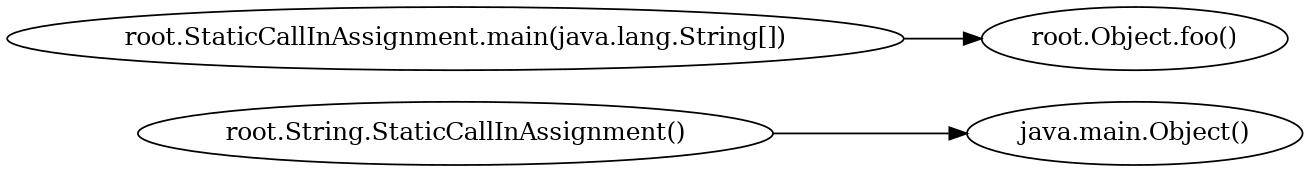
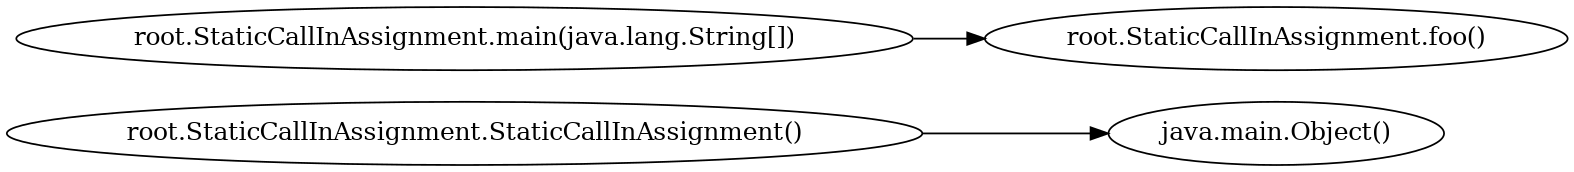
node "root.Object.foo()": label "root.Object.foo()" -> "root.StaticCallInAssignment.foo()"
node "root.String.StaticCallInAssignment()": label "root.String.StaticCallInAssignment()" -> "root.StaticCallInAssignment.StaticCallInAssignment()"
